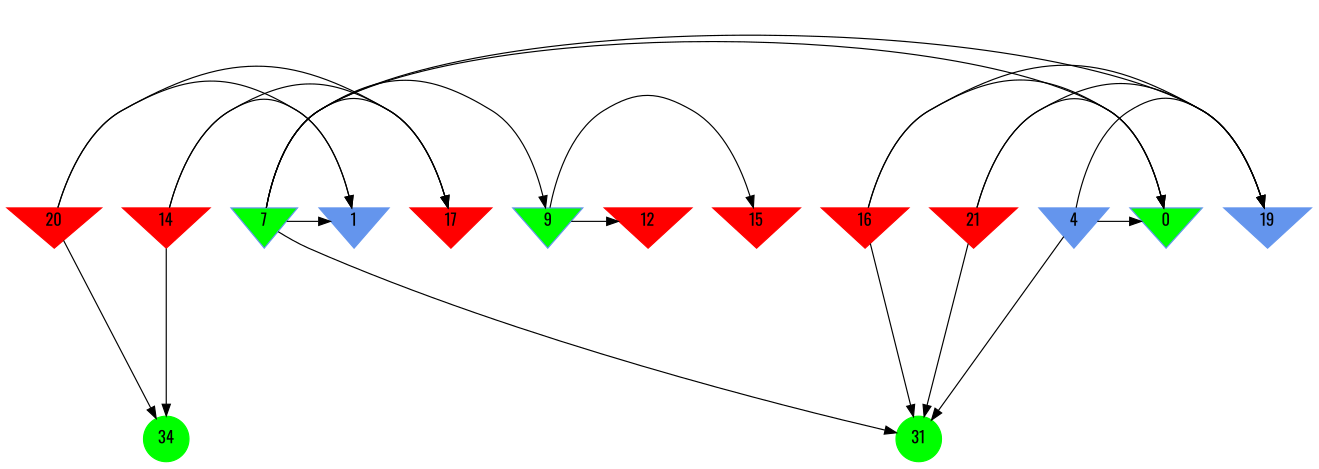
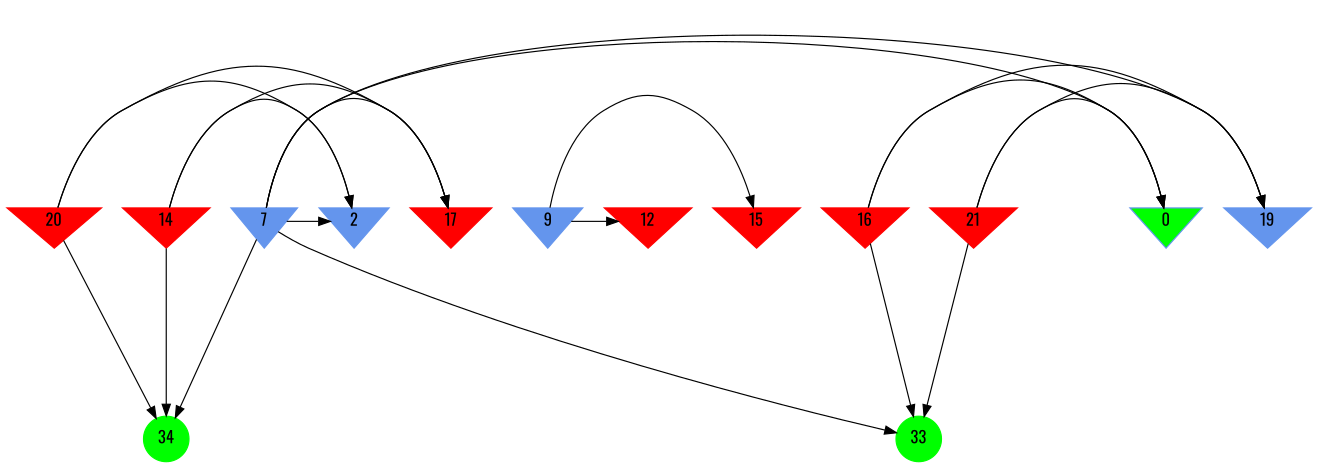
edge "7" -> "9": now "7" -> "34"
node "7": fillcolor green -> cornflowerblue
node "1": label "1" -> "2"
node "9": fillcolor green -> cornflowerblue
node "4": removed
node "31": label "31" -> "33"
